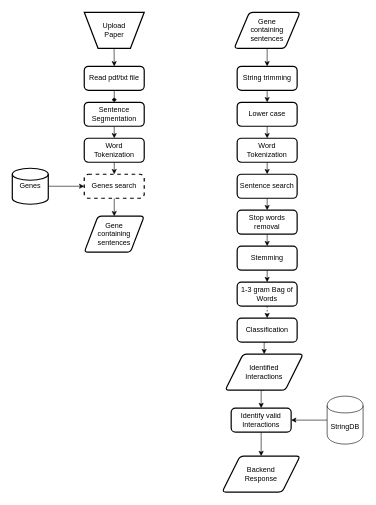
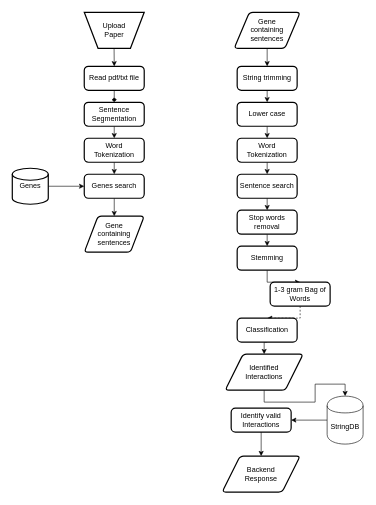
node "Genes search": style dashed -> solid
node "1-3 gram Bag of Words": moved (267, 294) -> (300, 294)
edge "Identified Interactions" -> "Identify valid Interactions": now "Identified Interactions" -> "StringDB"
